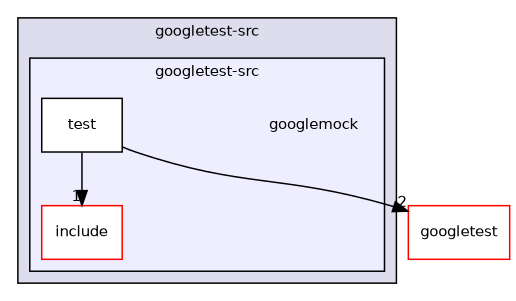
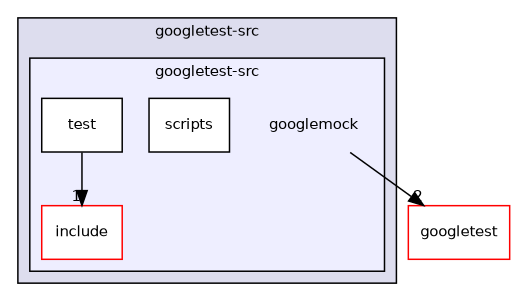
node "scripts": added
edge "test" -> "googletest": now "googlemock" -> "googletest"
